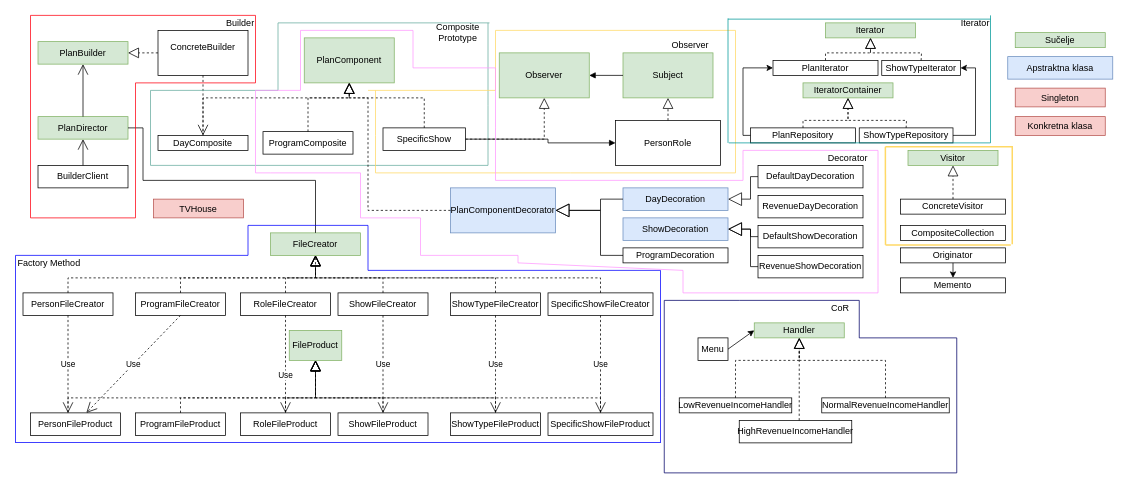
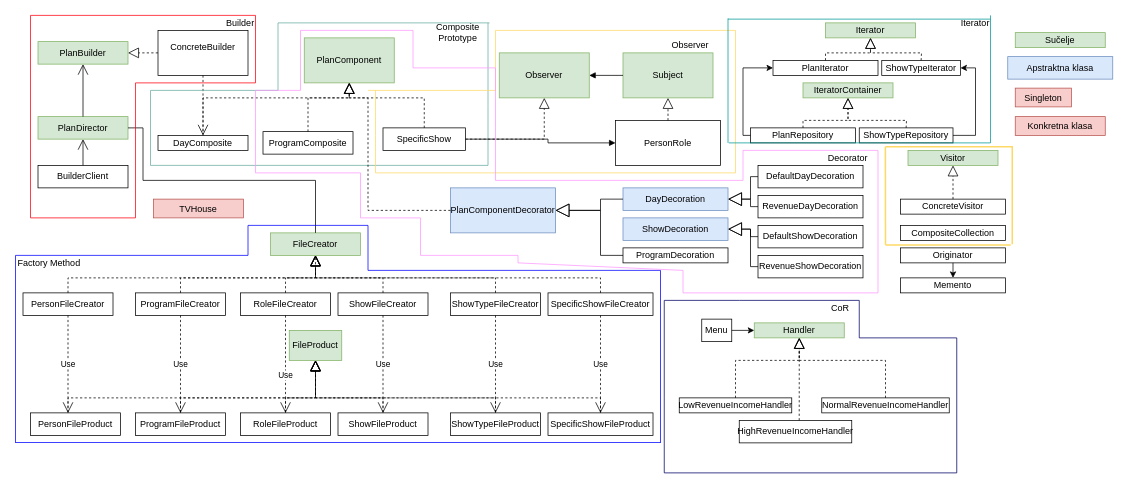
node "Singleton": size 90x19 -> 56x19
edge "RevenueDayDecoration" -> "DayDecoration": added
node "Menu": moved (713, 349) -> (717, 330)
edge "ProgramFileCreator" -> "PersonFileProduct": now "ProgramFileCreator" -> "ProgramFileProduct"
